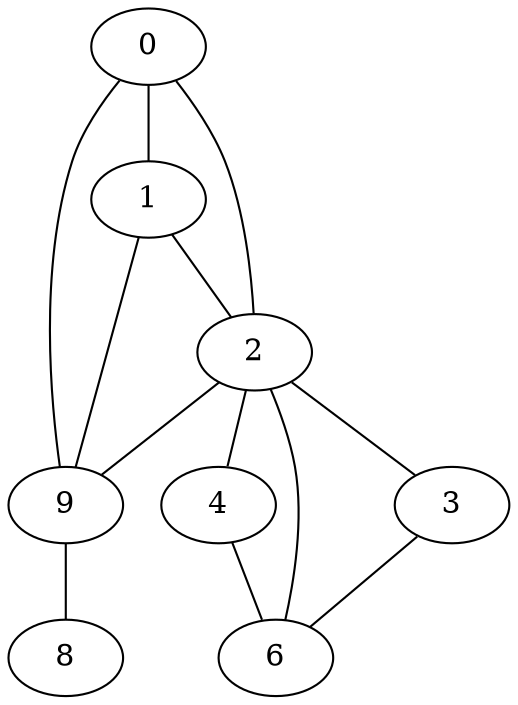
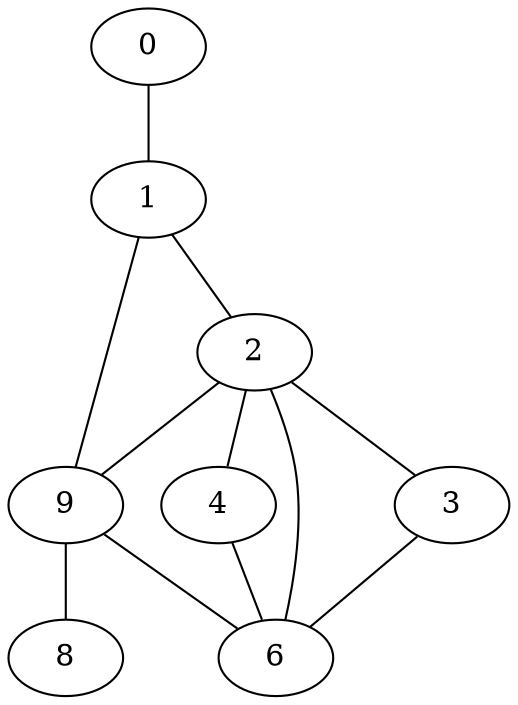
edge "0" -- "2": removed
edge "0" -- "9": now "6" -- "9"
